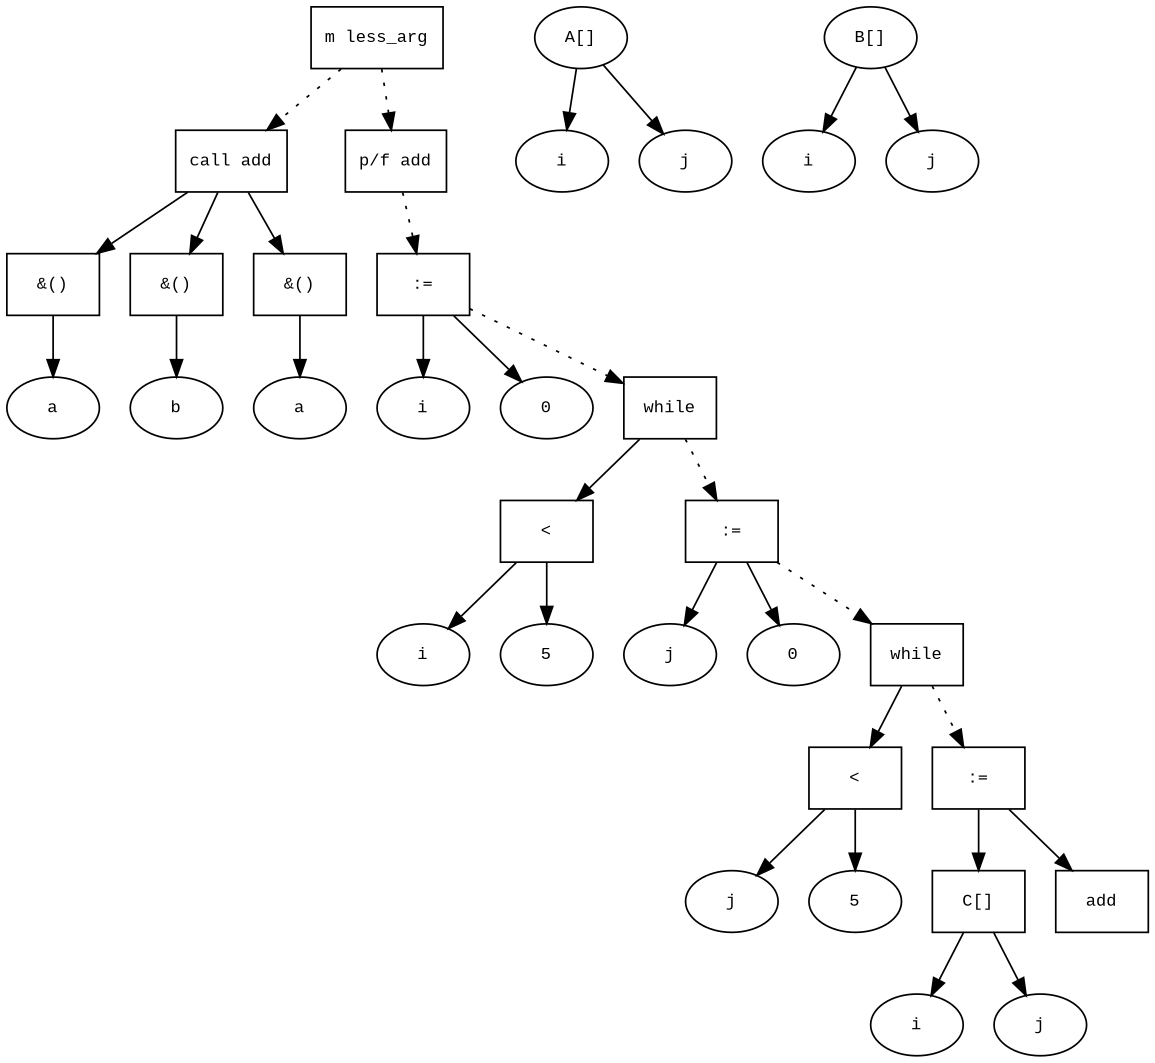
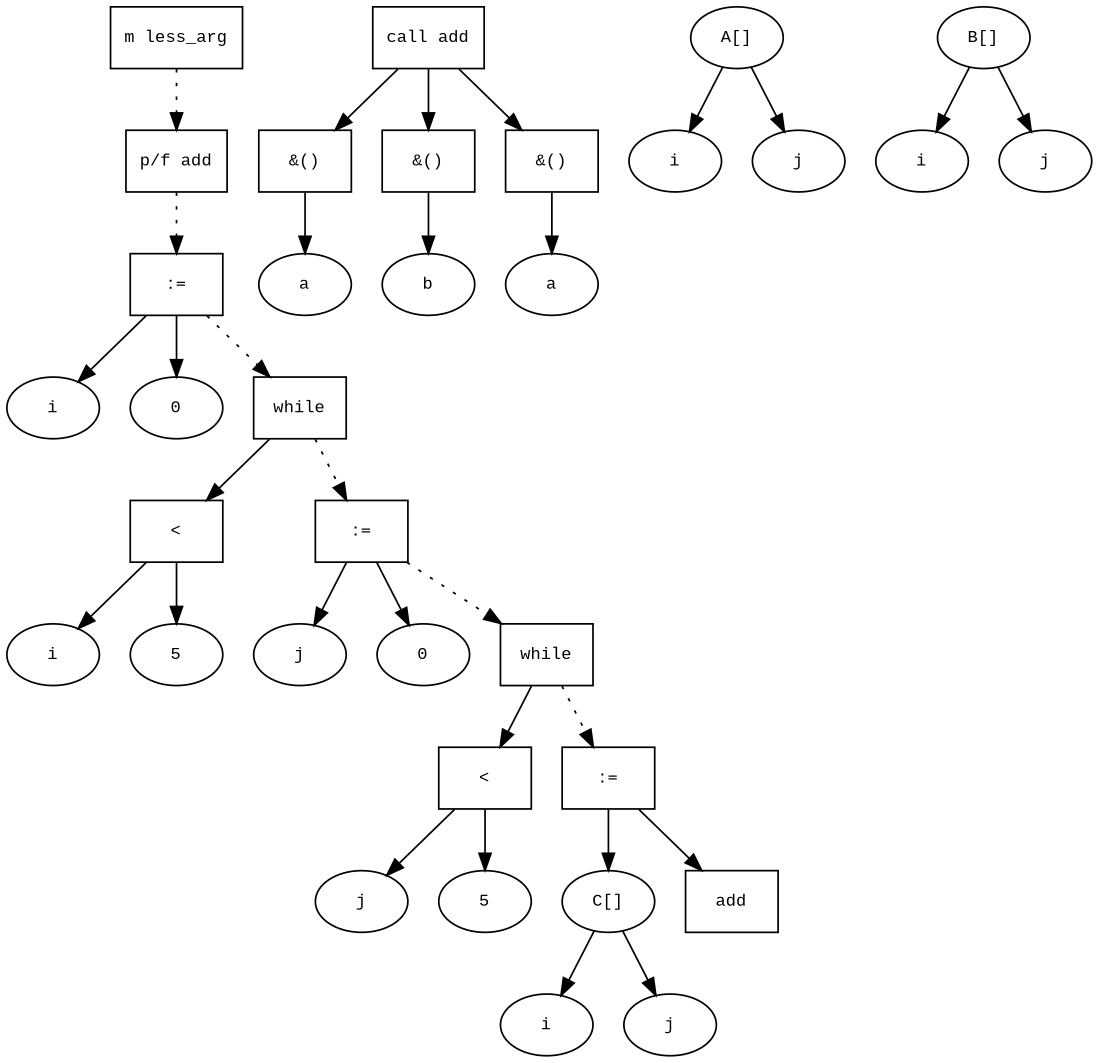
edge "m less_arg" -> "call add": removed
node "C[]": shape box -> ellipse
